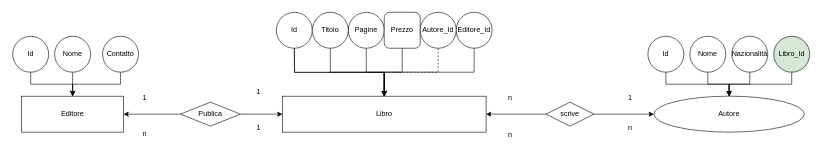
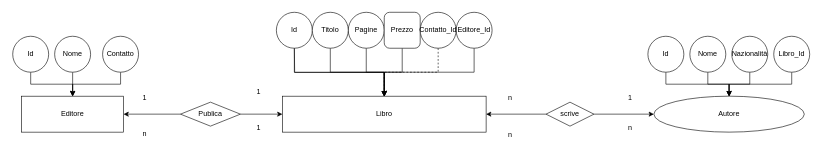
node "Autore_Id": label "Autore_Id" -> "Contatto_Id"
node "Libro_Id": fillcolor #d5e8d4 -> #ffffff
